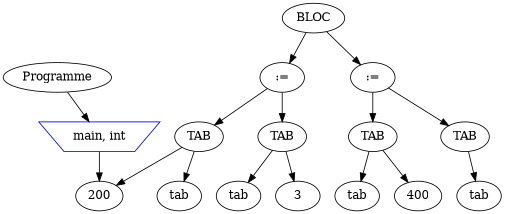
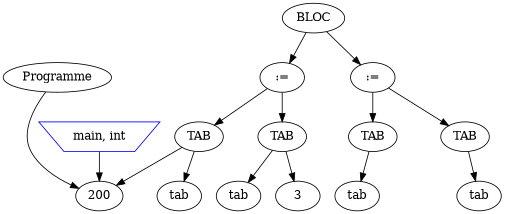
edge "Programme" -> "main, int": now "Programme" -> "200"
node "400": removed
